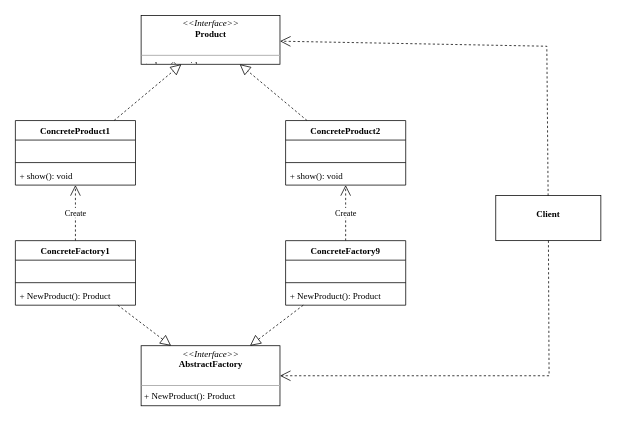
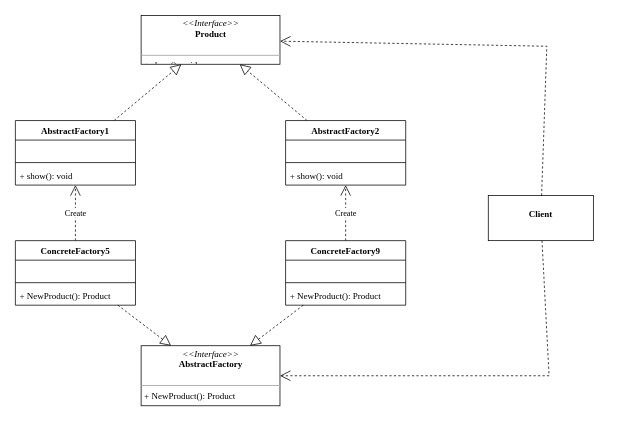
node "ConcreteProduct1": label "ConcreteProduct1" -> "AbstractFactory1"
node "ConcreteProduct2": label "ConcreteProduct2" -> "AbstractFactory2"
node "Client": moved (548, 218) -> (540, 218)
node "ConcreteFactory1": label "ConcreteFactory1" -> "ConcreteFactory5"
